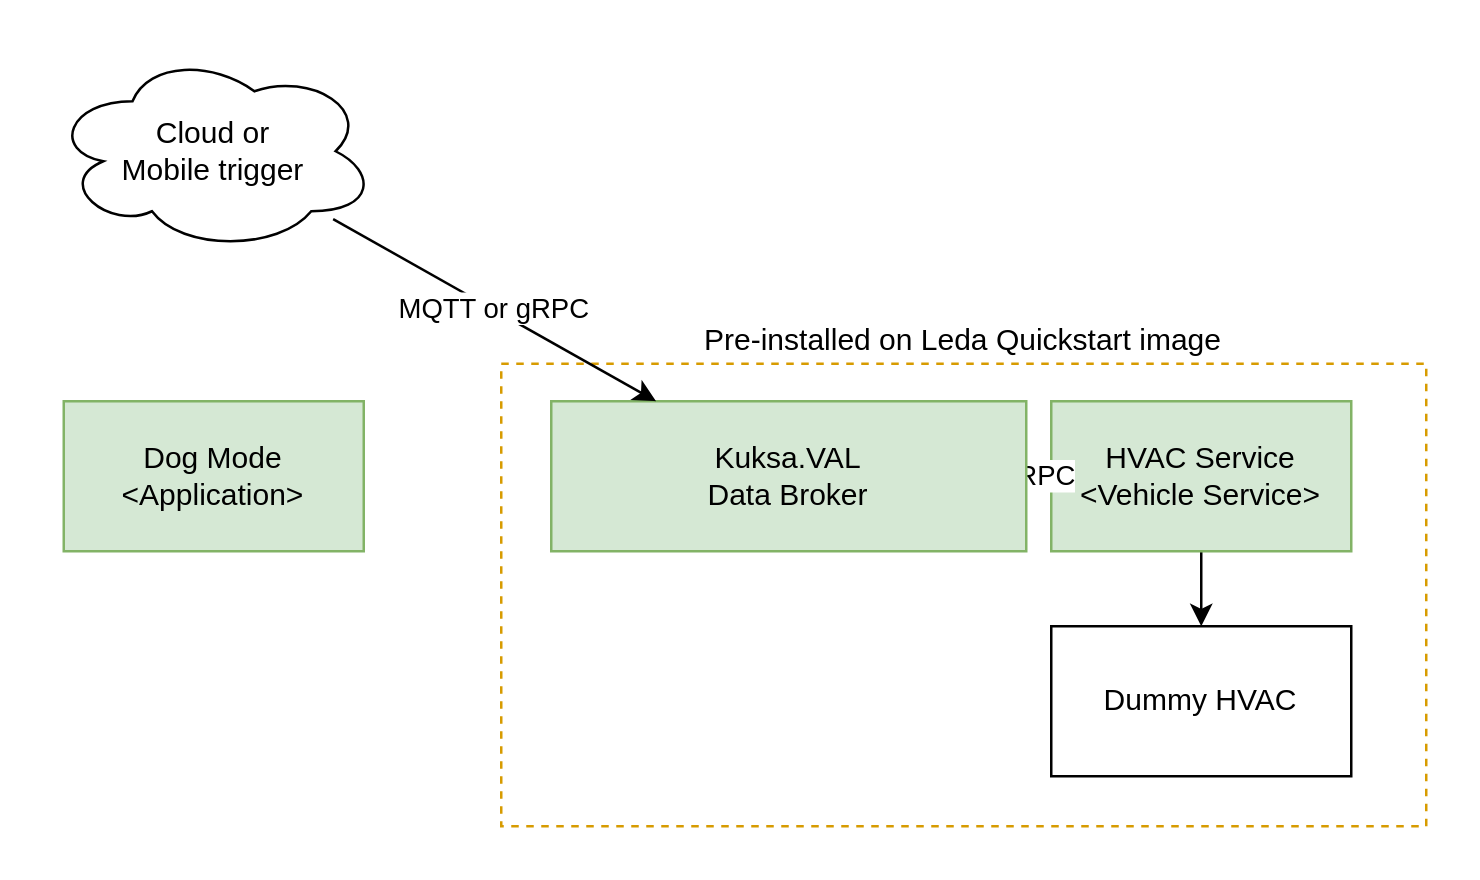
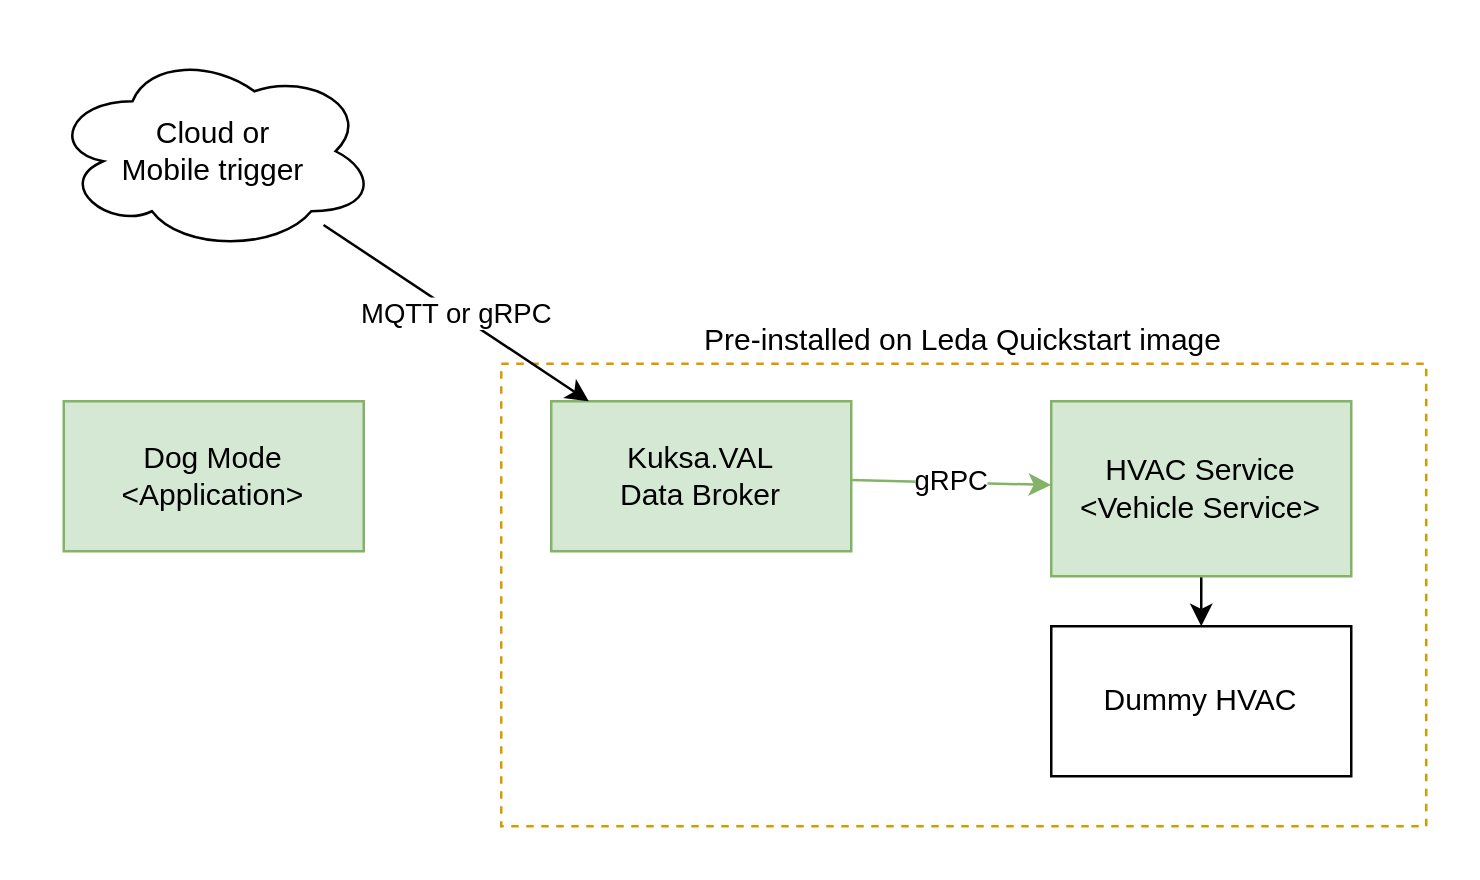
node "Kuksa.VAL Data Broker": size 475x150 -> 300x150
node "HVAC Service <Vehicle Service>": size 300x150 -> 300x175
